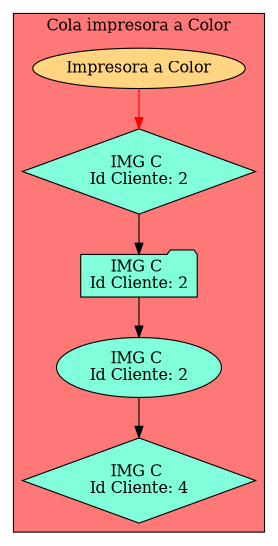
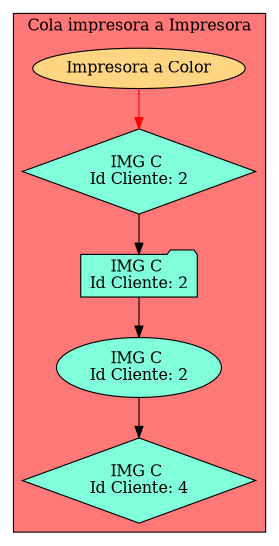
cluster " Cola impresora a Color ": label " Cola impresora a Color " -> " Cola impresora a Impresora "
